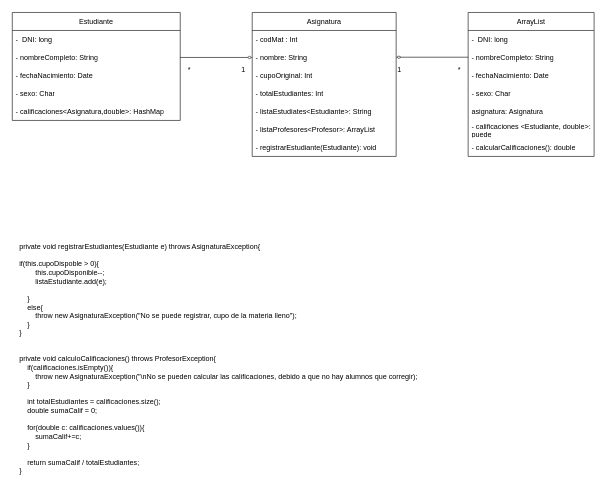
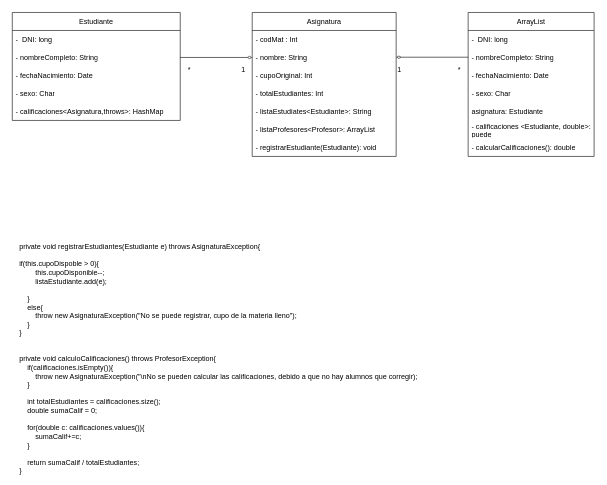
node "- calificaciones<Asignatura,double>: HashMap": label "- calificaciones<Asignatura,double>: HashMap" -> "- calificaciones<Asignatura,throws>: HashMap"
node "asignatura: Asignatura": label "asignatura: Asignatura" -> "asignatura: Estudiante"
